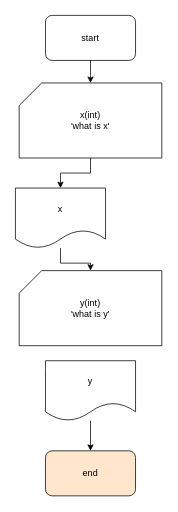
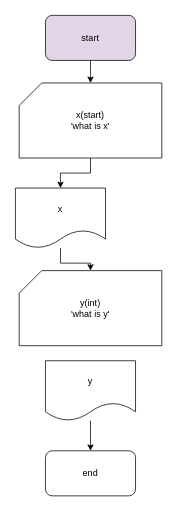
node "start": fillcolor #ffffff -> #e1d5e7
node "x(int) 'what is x'": label "x(int) 'what is x'" -> "x(start) 'what is x'"
node "end": fillcolor #ffe6cc -> #ffffff
